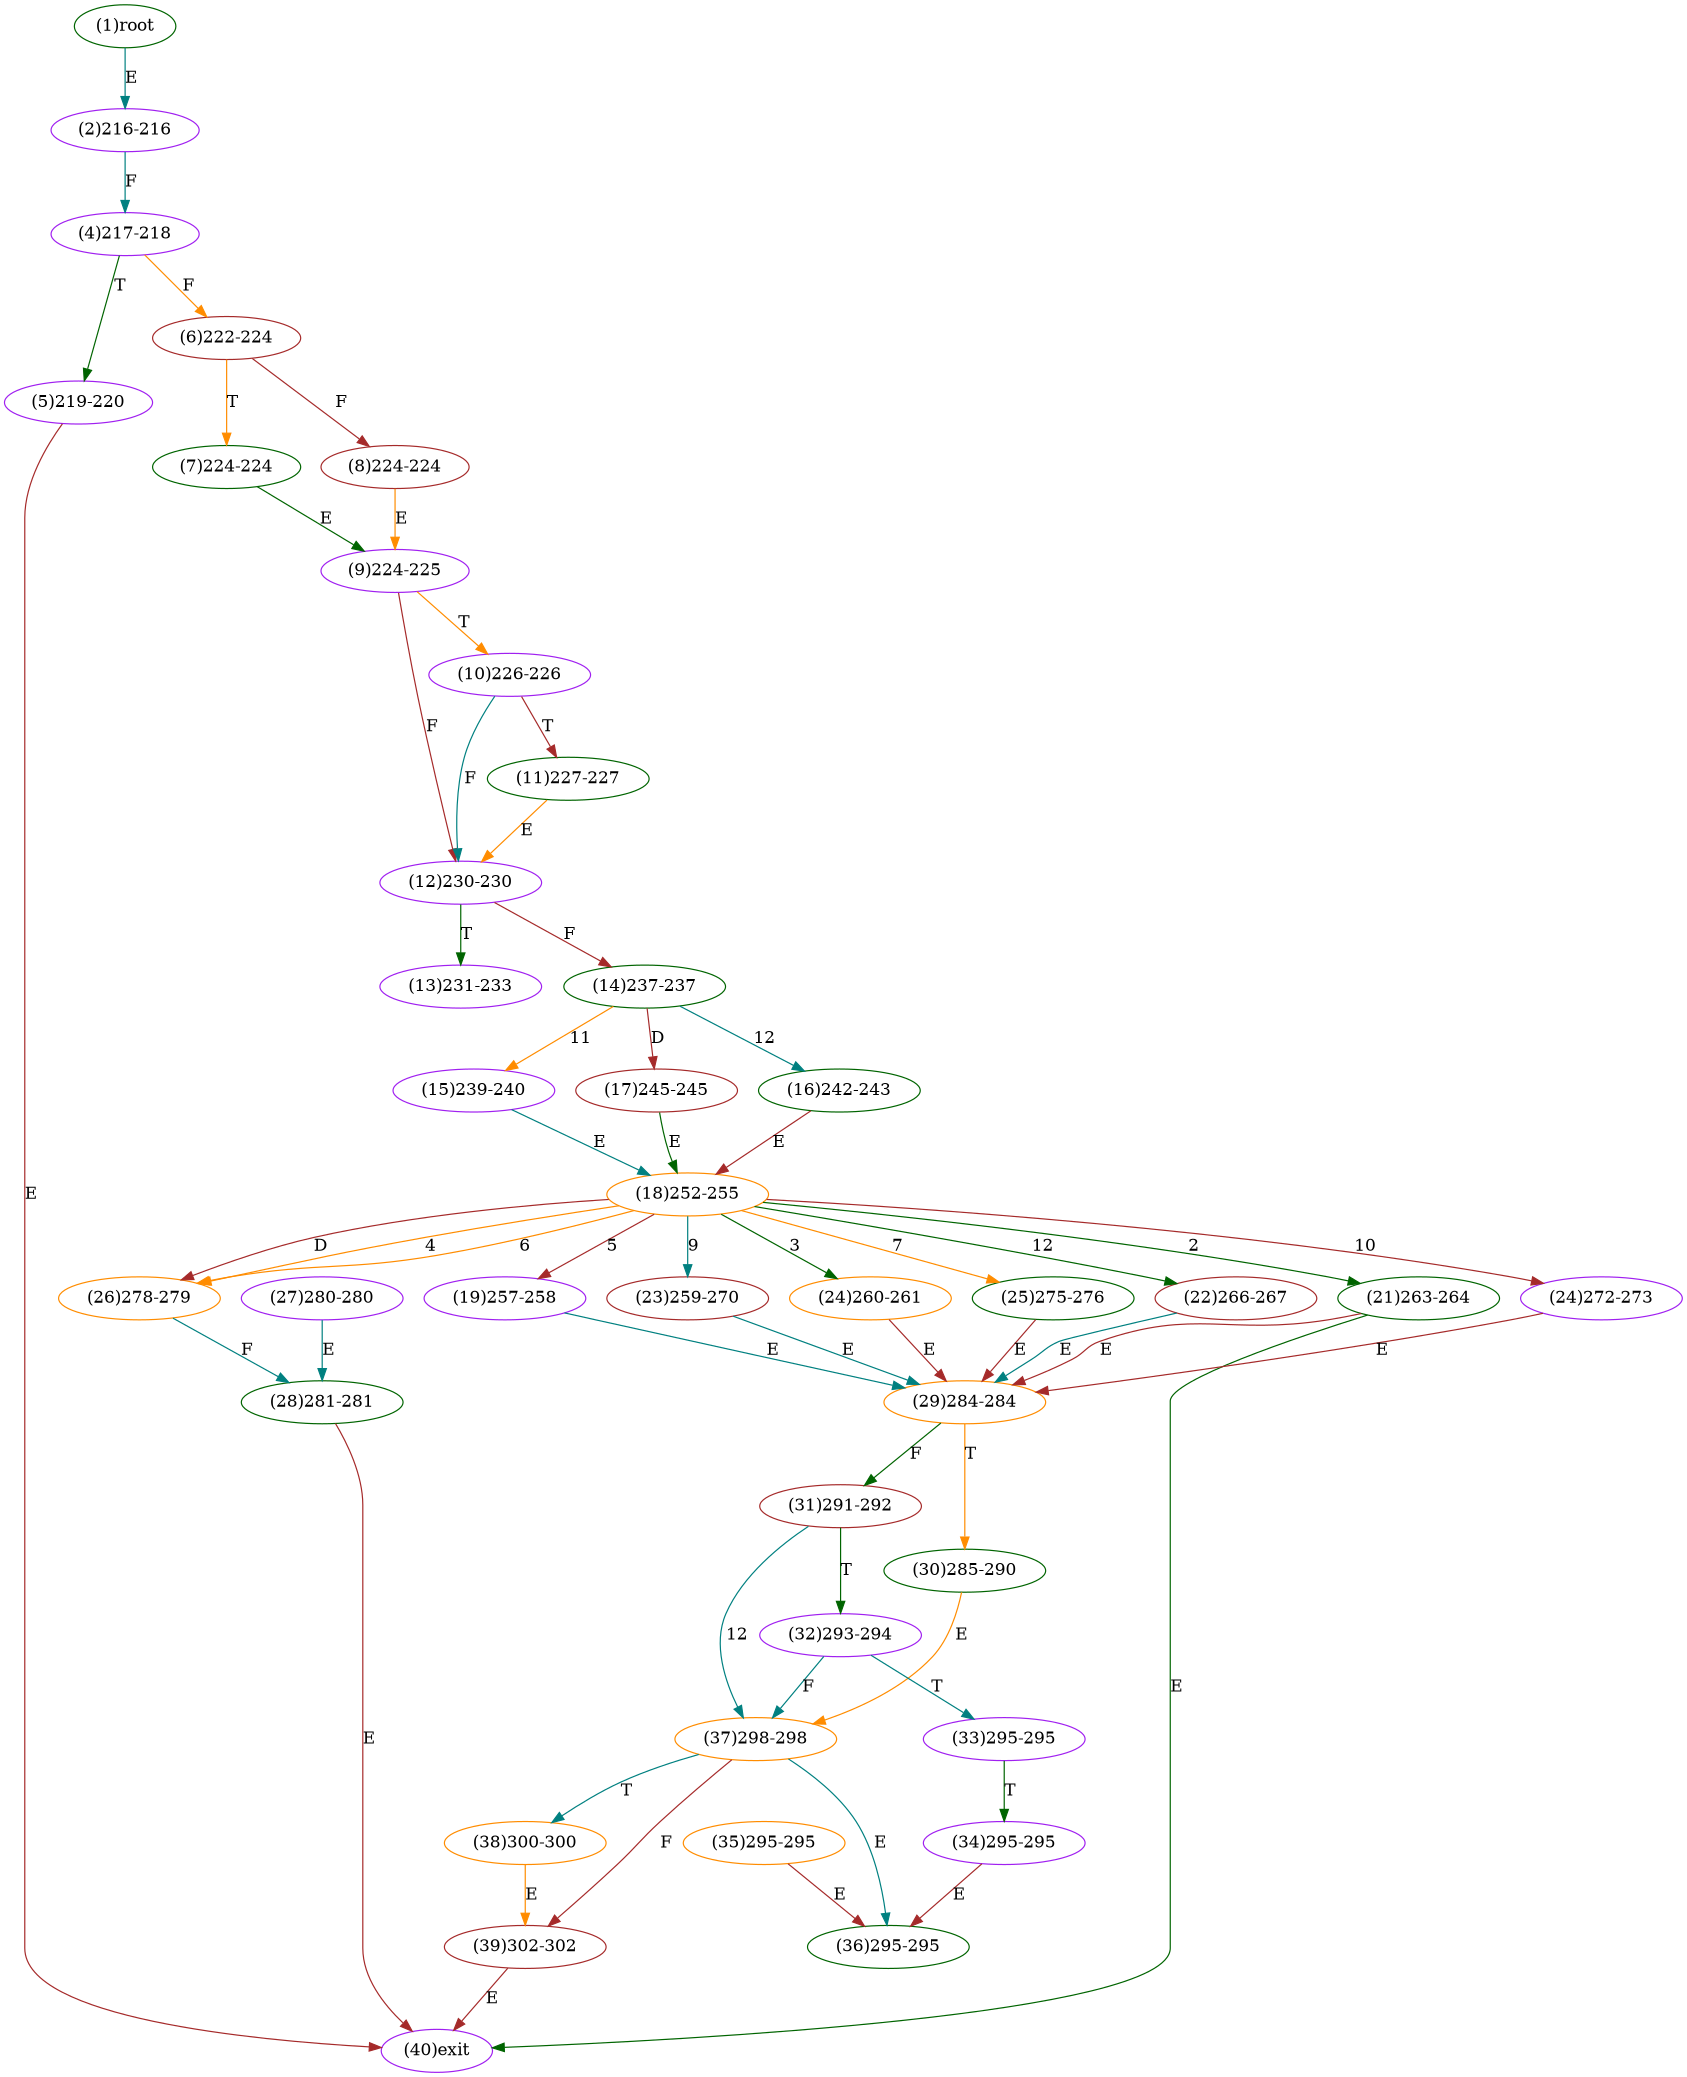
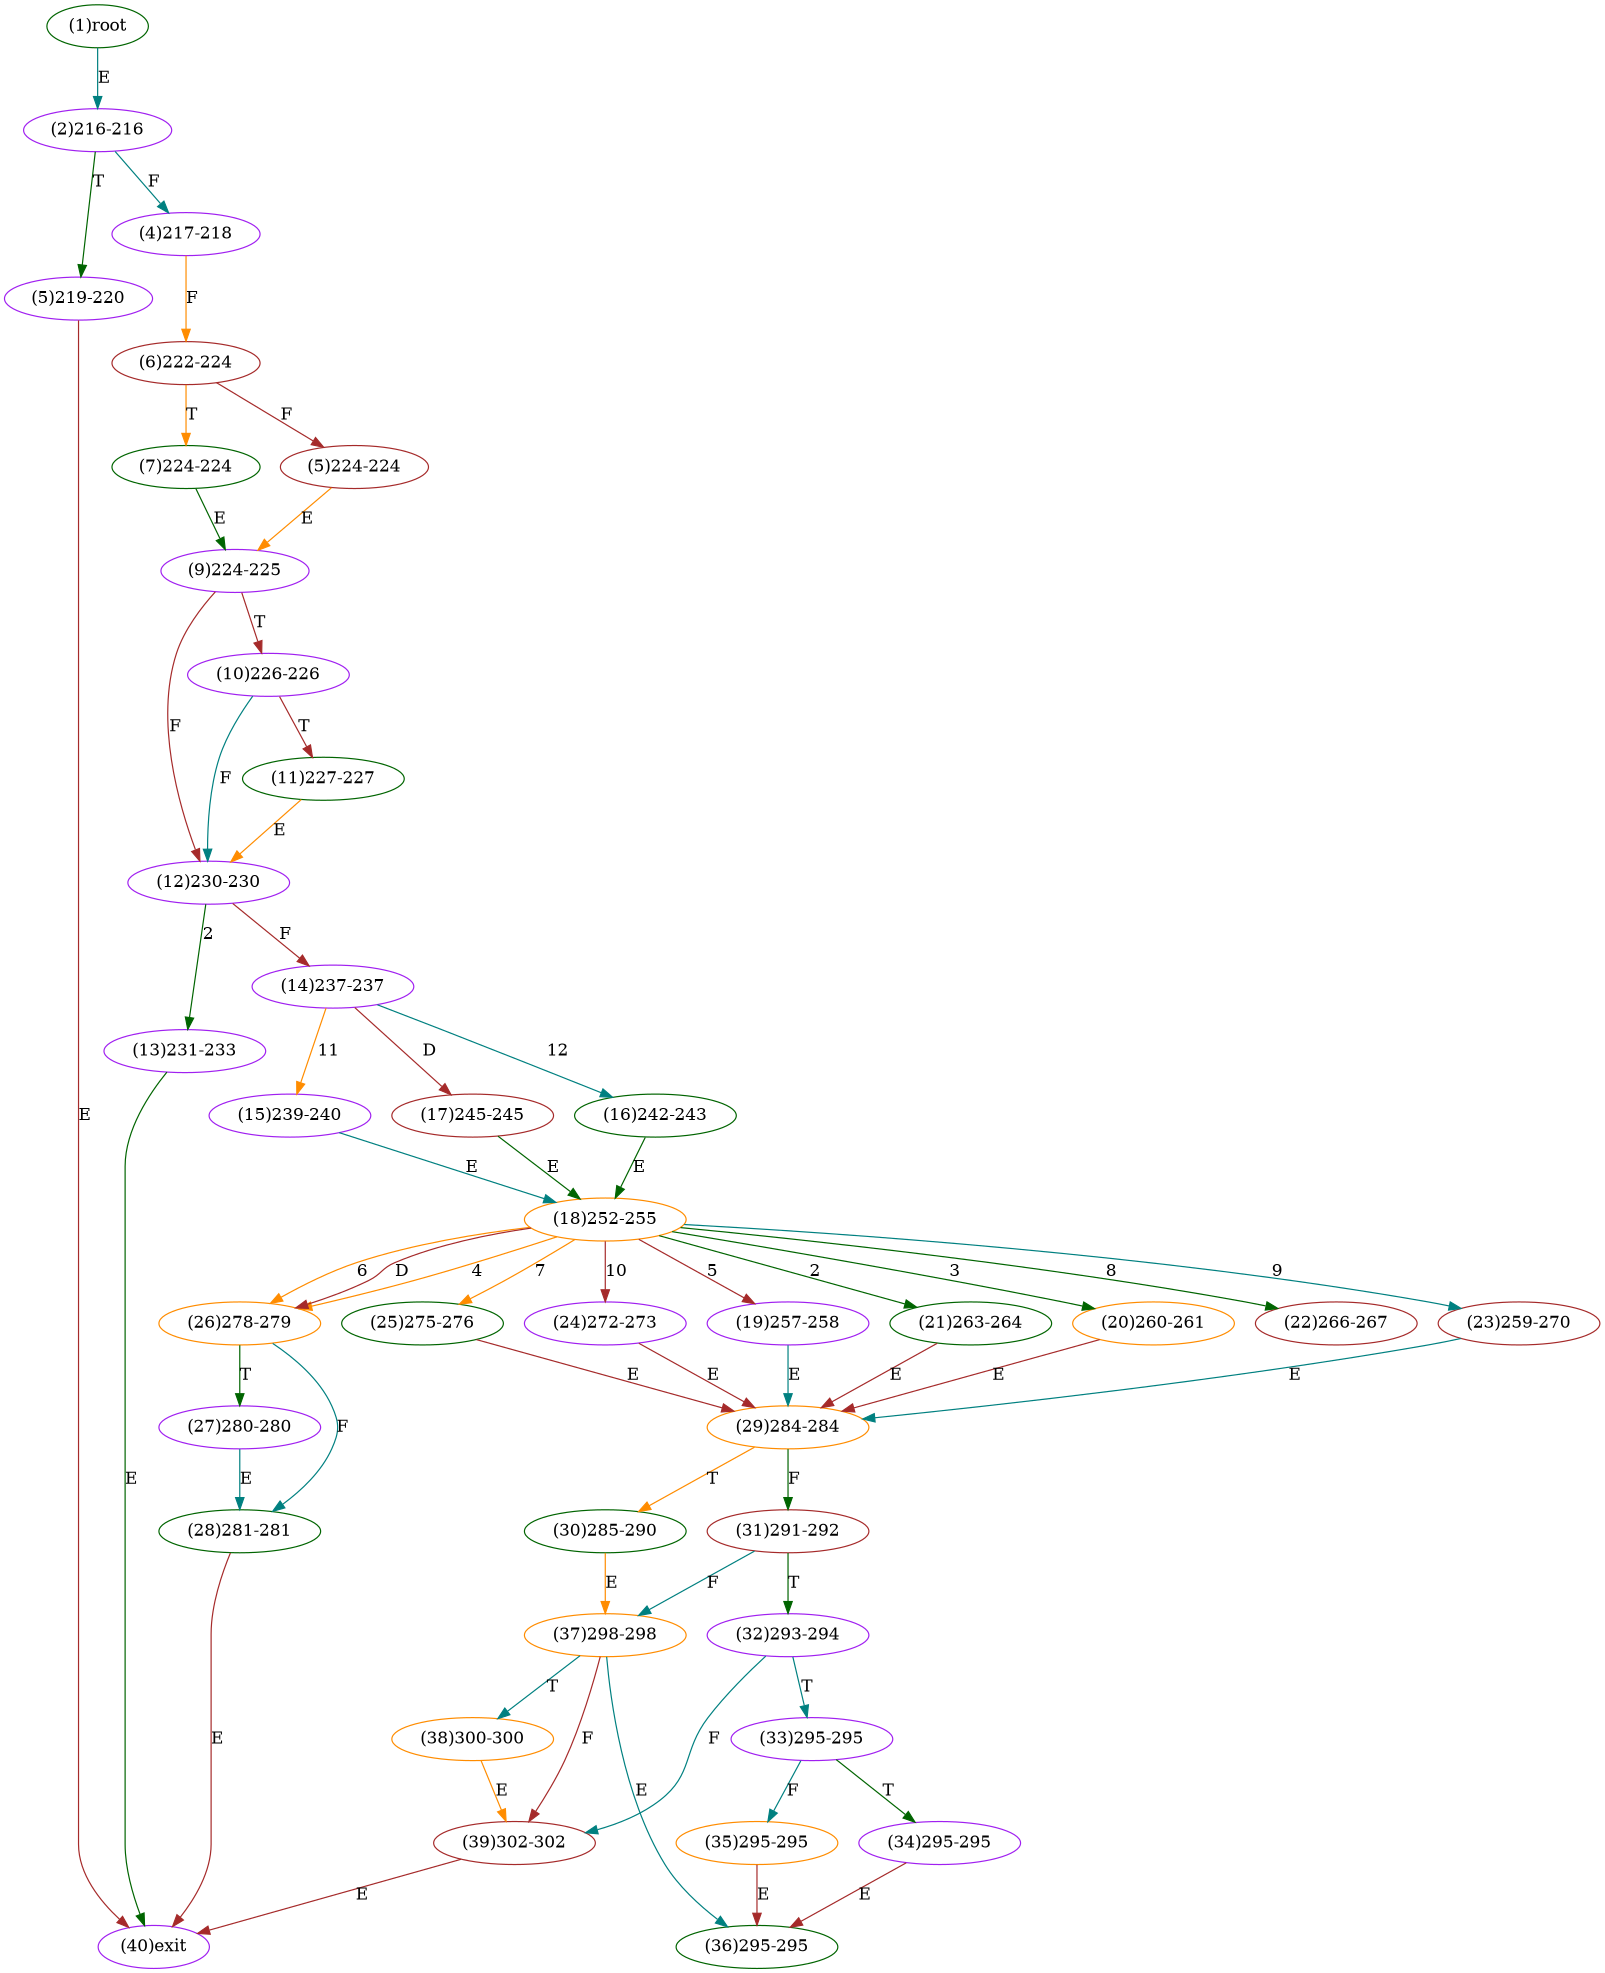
edge "(4)217-218" -> "(5)219-220": now "(2)216-216" -> "(5)219-220"
node "(8)224-224": label "(8)224-224" -> "(5)224-224"
edge "(9)224-225" -> "(10)226-226": color darkorange -> brown
edge "(12)230-230" -> "(13)231-233": label "T" -> "2"
node "(14)237-237": color darkgreen -> purple
edge "(16)242-243" -> "(18)252-255": color brown -> darkgreen
edge "(18)252-255" -> "(22)266-267": label "12" -> "8"
node "(24)260-261": label "(24)260-261" -> "(20)260-261"
edge "(22)266-267" -> "(29)284-284": removed, label "E"
edge "(26)278-279" -> "(27)280-280": added, label "T"
edge "(31)291-292" -> "(37)298-298": label "12" -> "F"
edge "(32)293-294" -> "(37)298-298": now "(32)293-294" -> "(39)302-302"
edge "(33)295-295" -> "(35)295-295": added, label "F"
edge "(21)263-264" -> "(40)exit": now "(13)231-233" -> "(40)exit"
